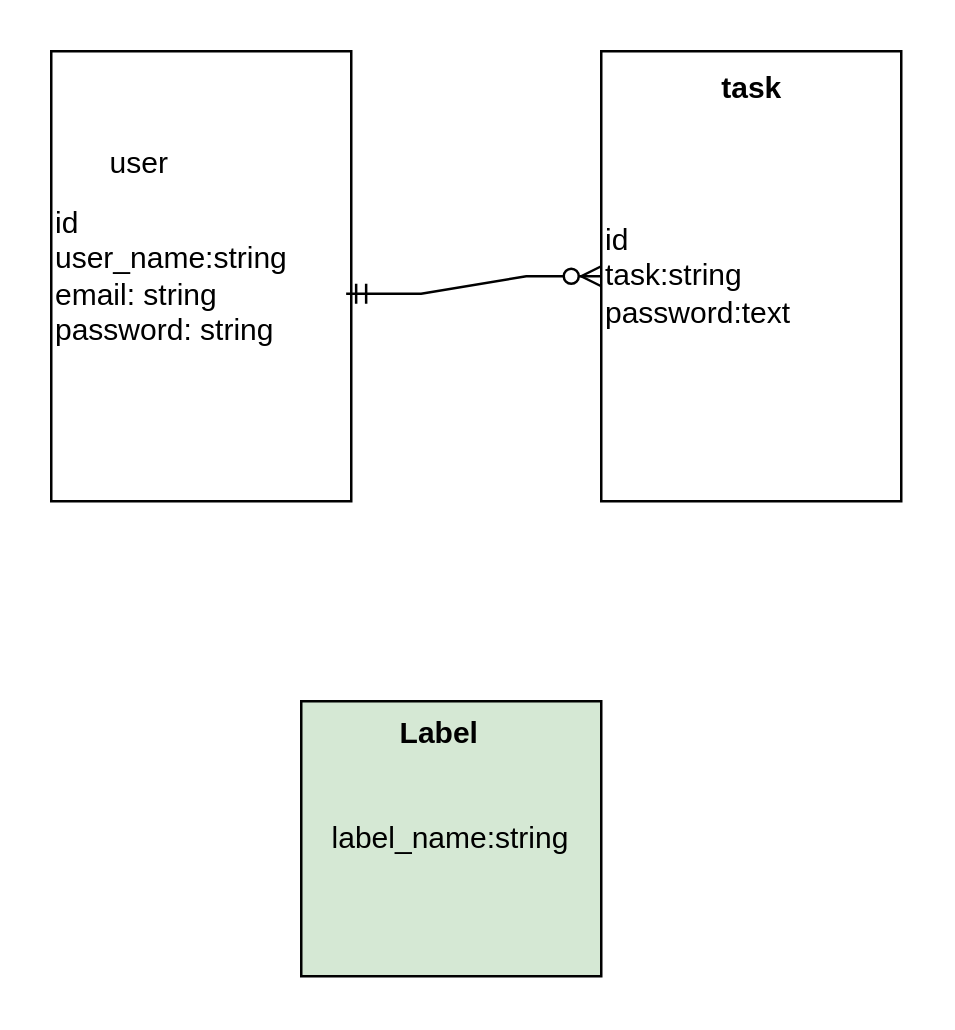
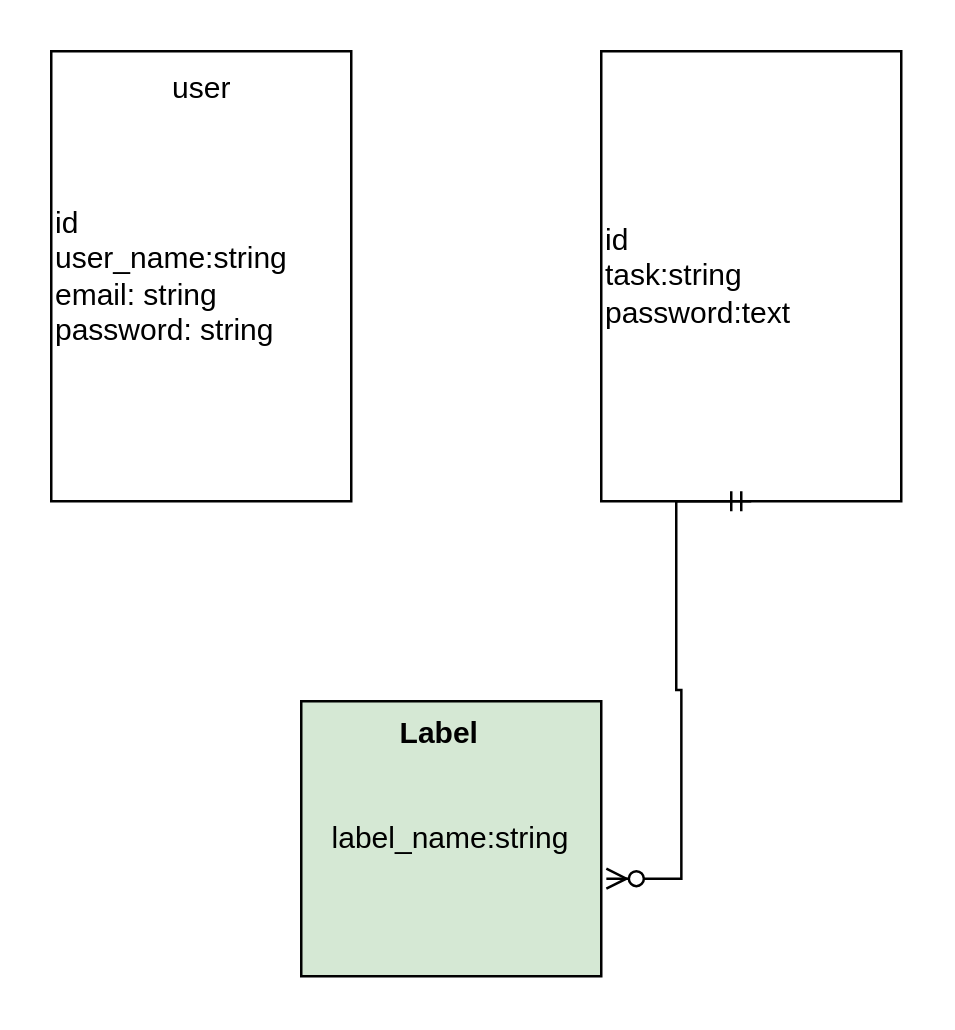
node "task": removed
node "user": moved (139, 164) -> (201, 89)
edge "id user_name:string email: string password: string" -- "id task:string password:text": removed
edge "id task:string password:text" -- "label_name:string": added
